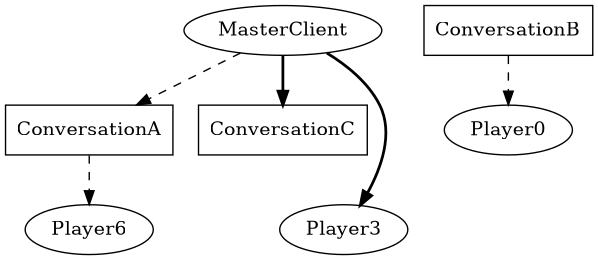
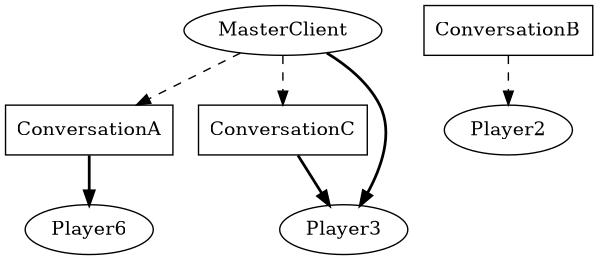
edge "MasterClient" -> "ConversationC": style bold -> dashed
node "Player0": label "Player0" -> "Player2"
edge "ConversationA" -> "Player6": style dashed -> bold
edge "ConversationC" -> "Player3": added
